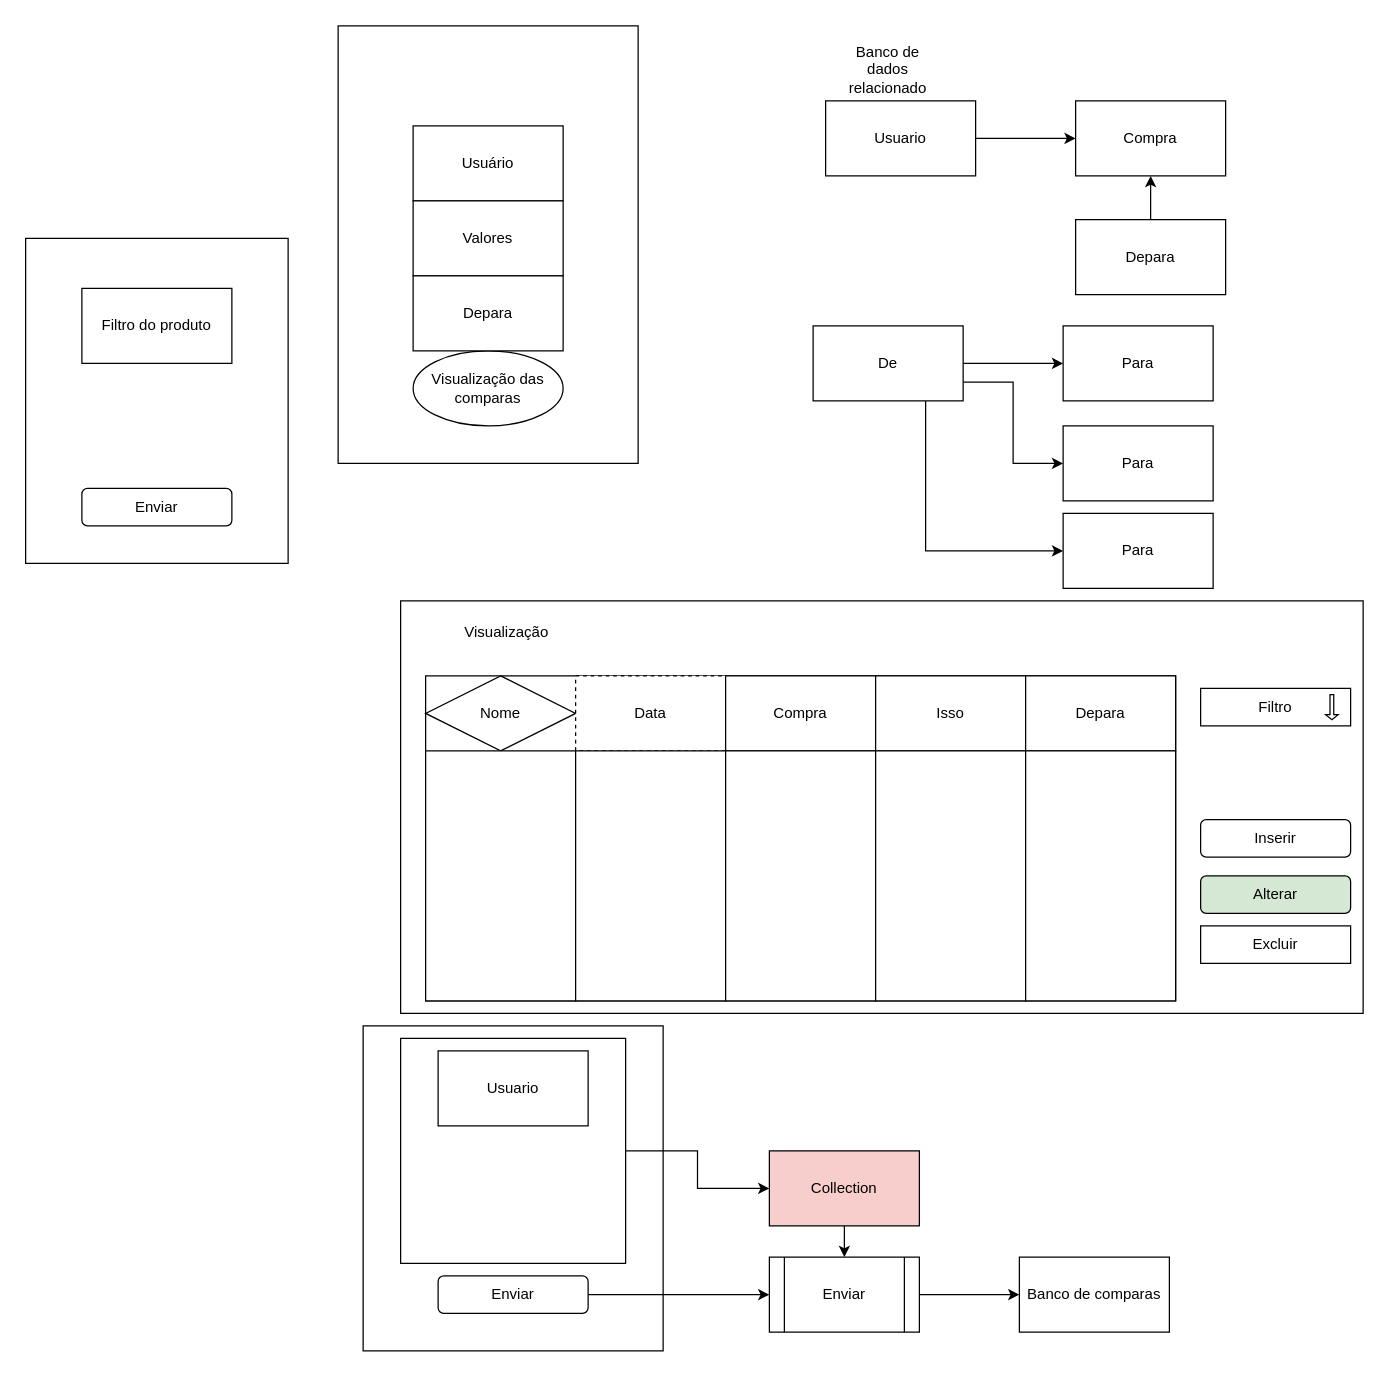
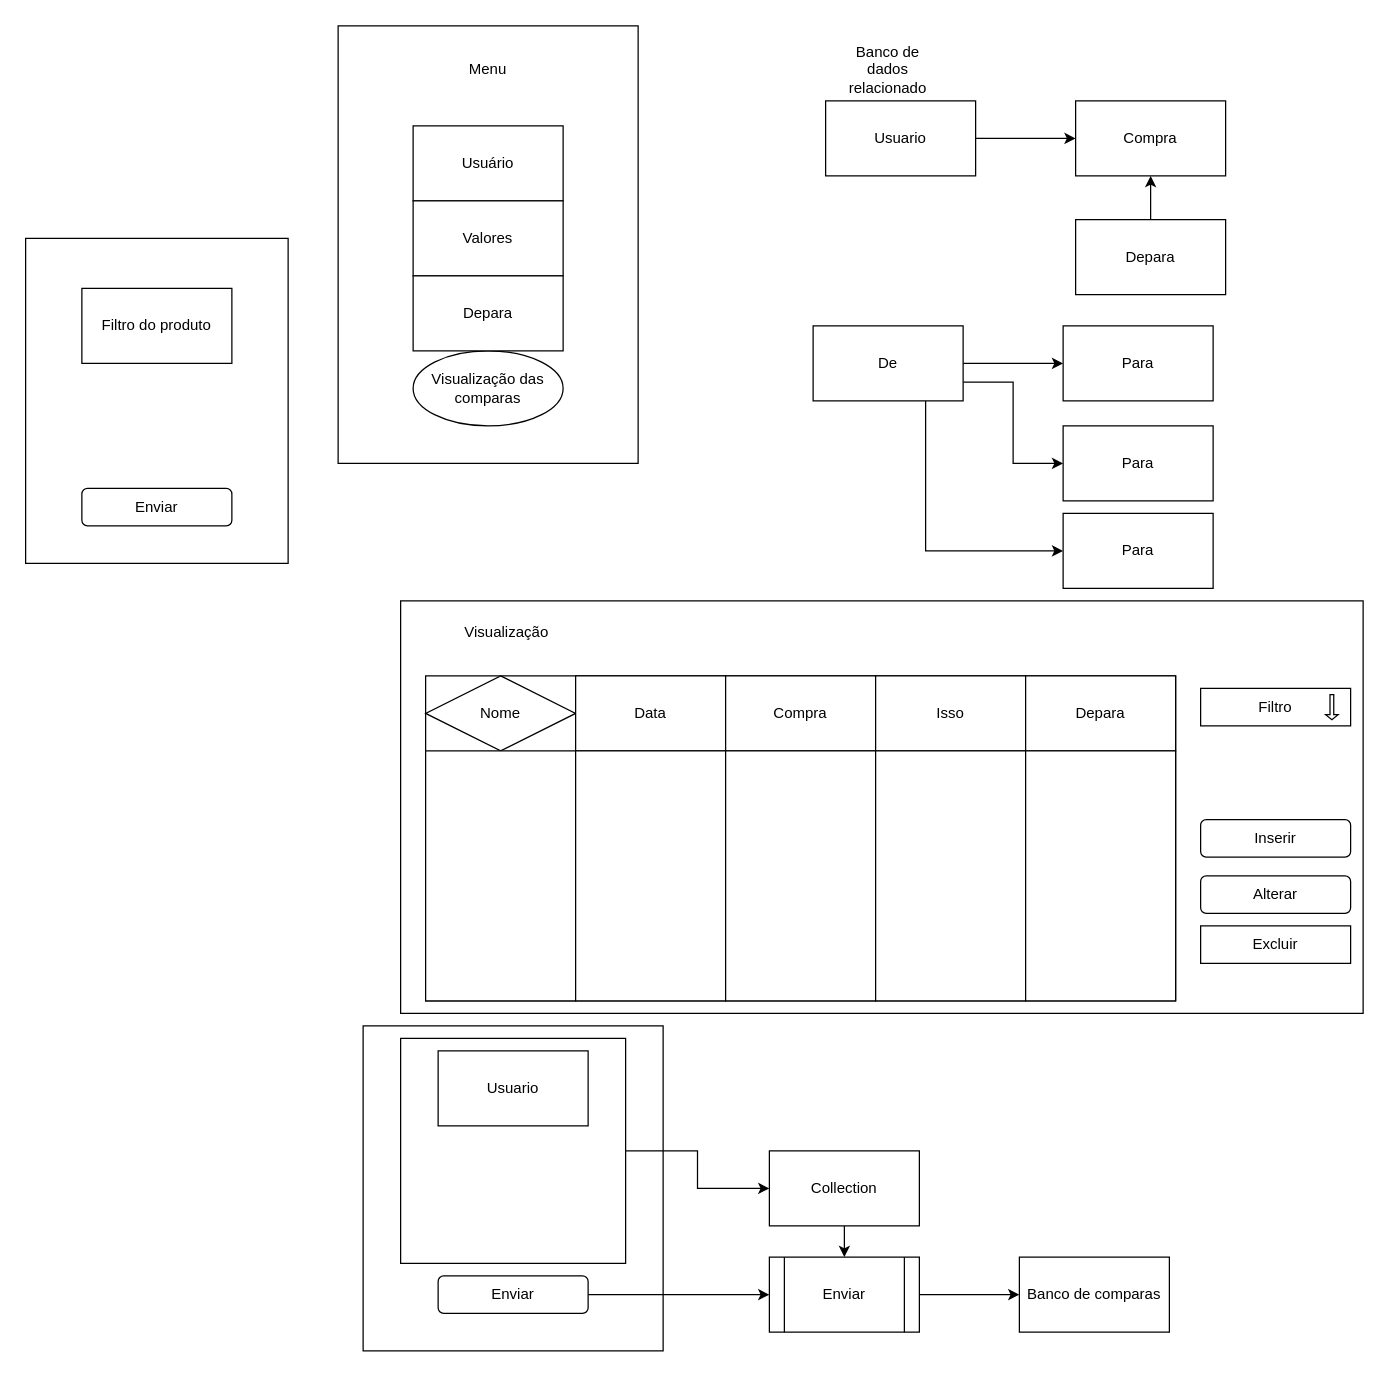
node "Menu": added
node "Data": style dashed -> solid
node "Alterar": fillcolor #d5e8d4 -> #ffffff
node "Collection": fillcolor #f8cecc -> #ffffff
